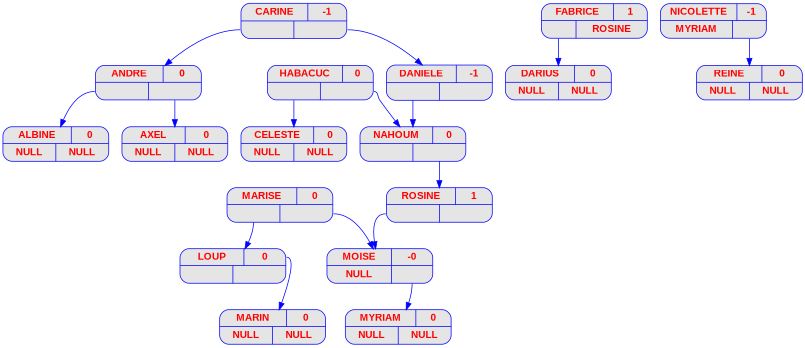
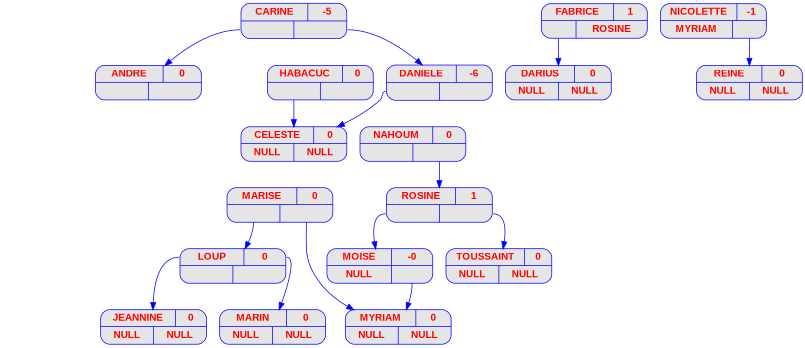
node "CARINE": text "-1" -> "-5"
node "DANIELE": text "-1" -> "-6"
edge "HABACUC" -> "NAHOUM": removed
edge "DANIELE" -> "NAHOUM": now "DANIELE" -> "CELESTE"
node "ALBINE": removed
node "AXEL": removed
edge "MARISE" -> "MOISE": now "MARISE" -> "MYRIAM"
node "TOUSSAINT": added
node "JEANNINE": added
